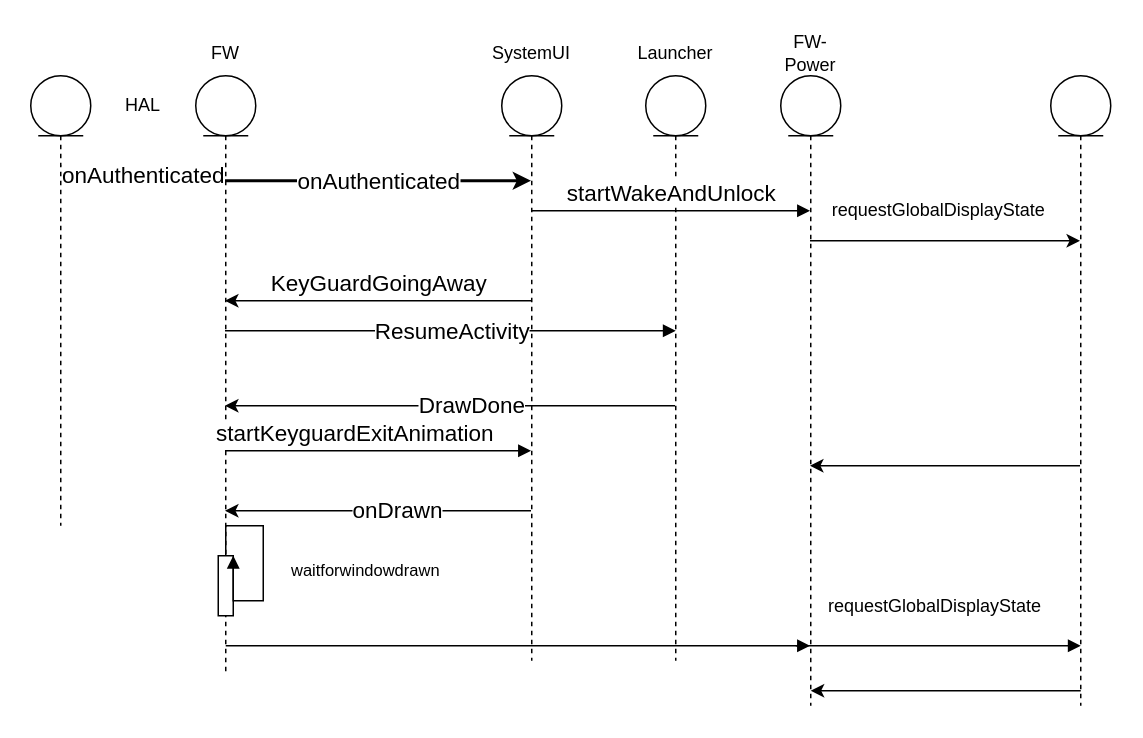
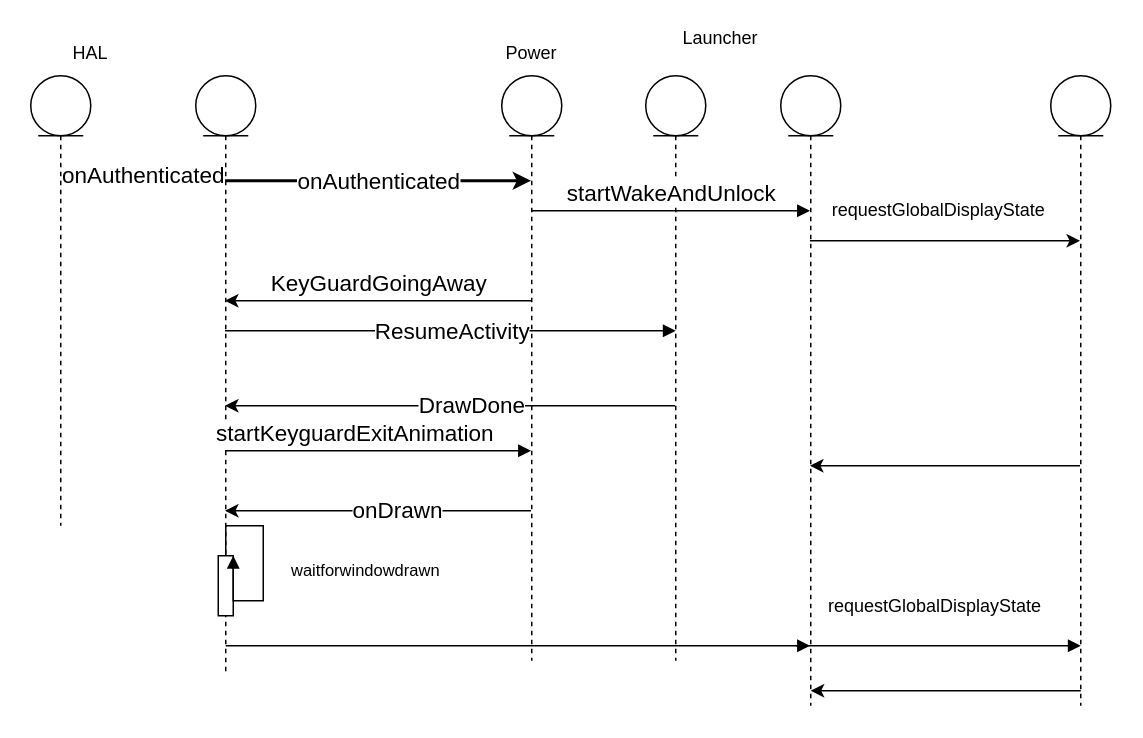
node "FW": removed
node "SystemUI": label "SystemUI" -> "Power"
node "Launcher": moved (676, 53) -> (721, 38)
node "FW-Power": removed
node "HAL": moved (143, 106) -> (91, 53)
